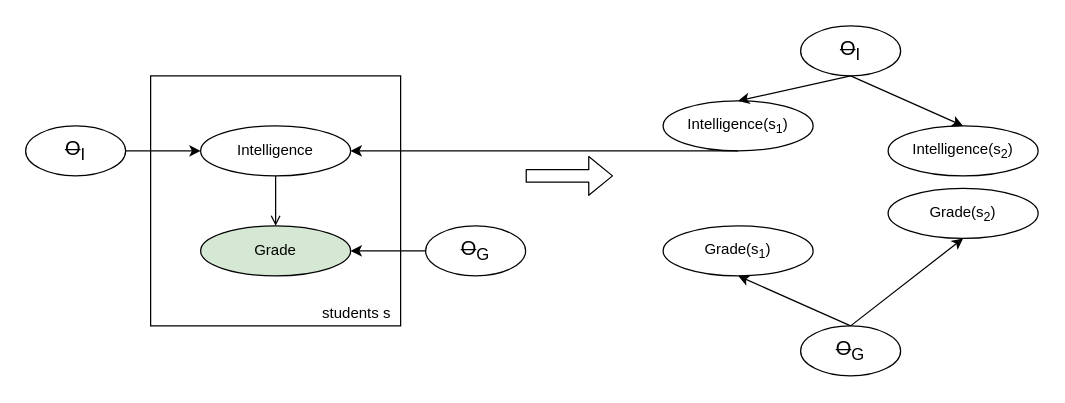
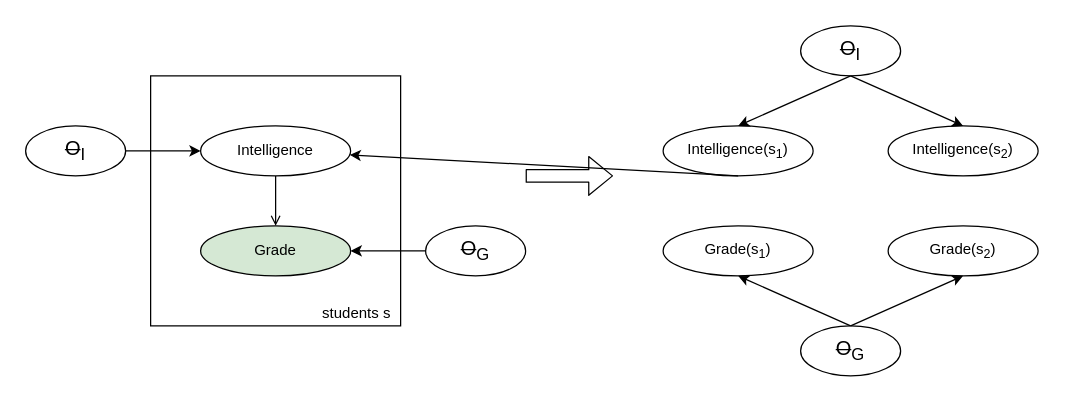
node "Intelligence(s1)": moved (738, 126) -> (738, 151)
node "Grade(s2)": moved (963, 213) -> (963, 251)
